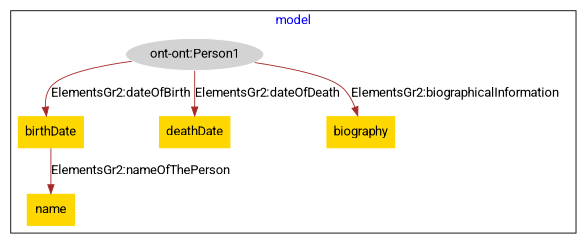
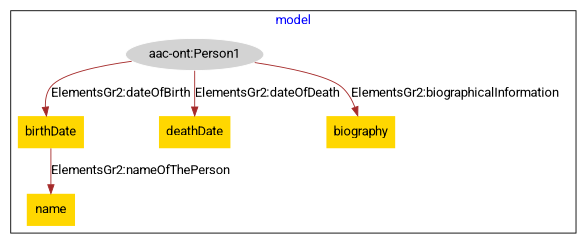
node "ont-ont:Person1": label "ont-ont:Person1" -> "aac-ont:Person1"
